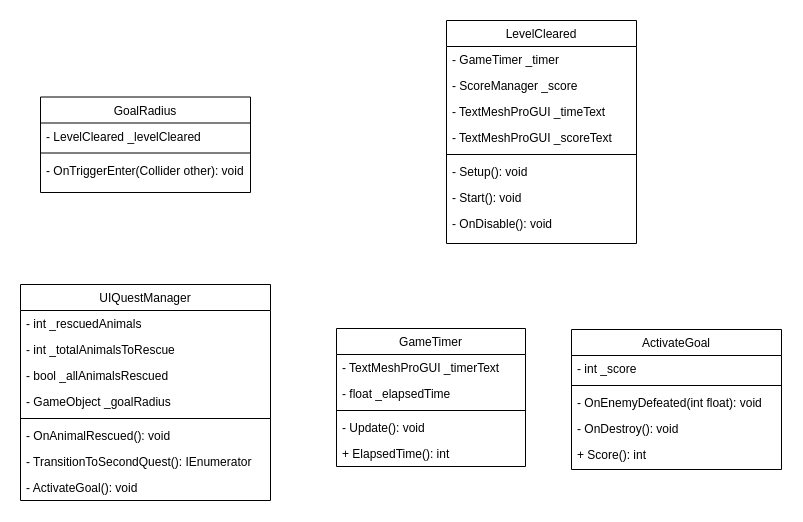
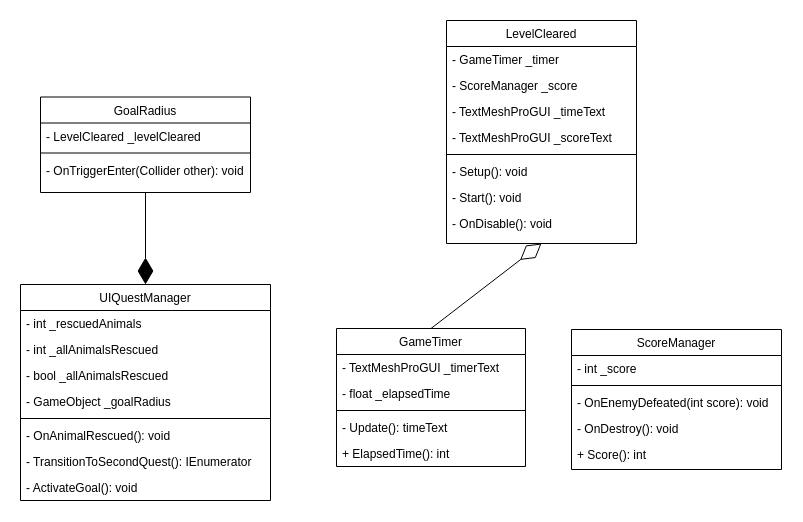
edge "GoalRadius" -> "UIQuestManager": added
edge "GameTimer" -> "LevelCleared": added
node "ActivateGoal": label "ActivateGoal" -> "ScoreManager"
node "- int _totalAnimalsToRescue": label "- int _totalAnimalsToRescue" -> "- int _allAnimalsRescued"
node "- OnEnemyDefeated(int float): void": label "- OnEnemyDefeated(int float): void" -> "- OnEnemyDefeated(int score): void"
node "- Update(): void": label "- Update(): void" -> "- Update(): timeText"
